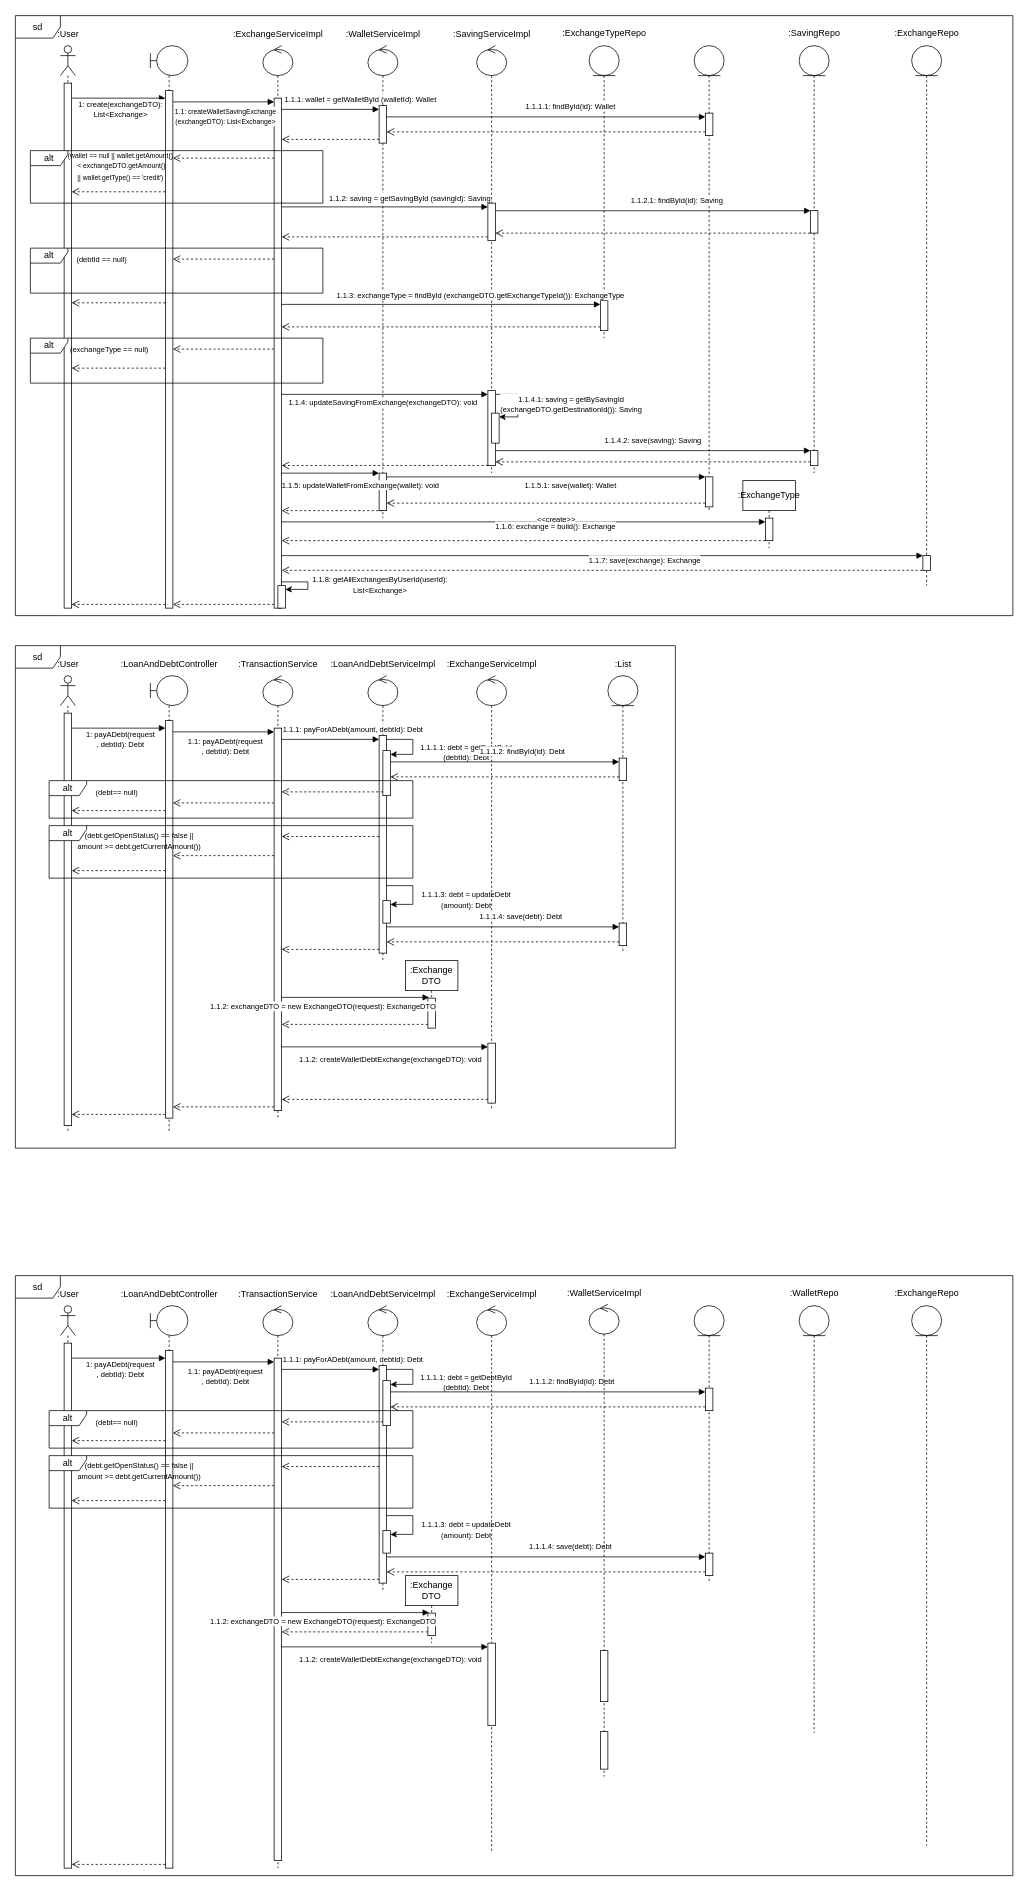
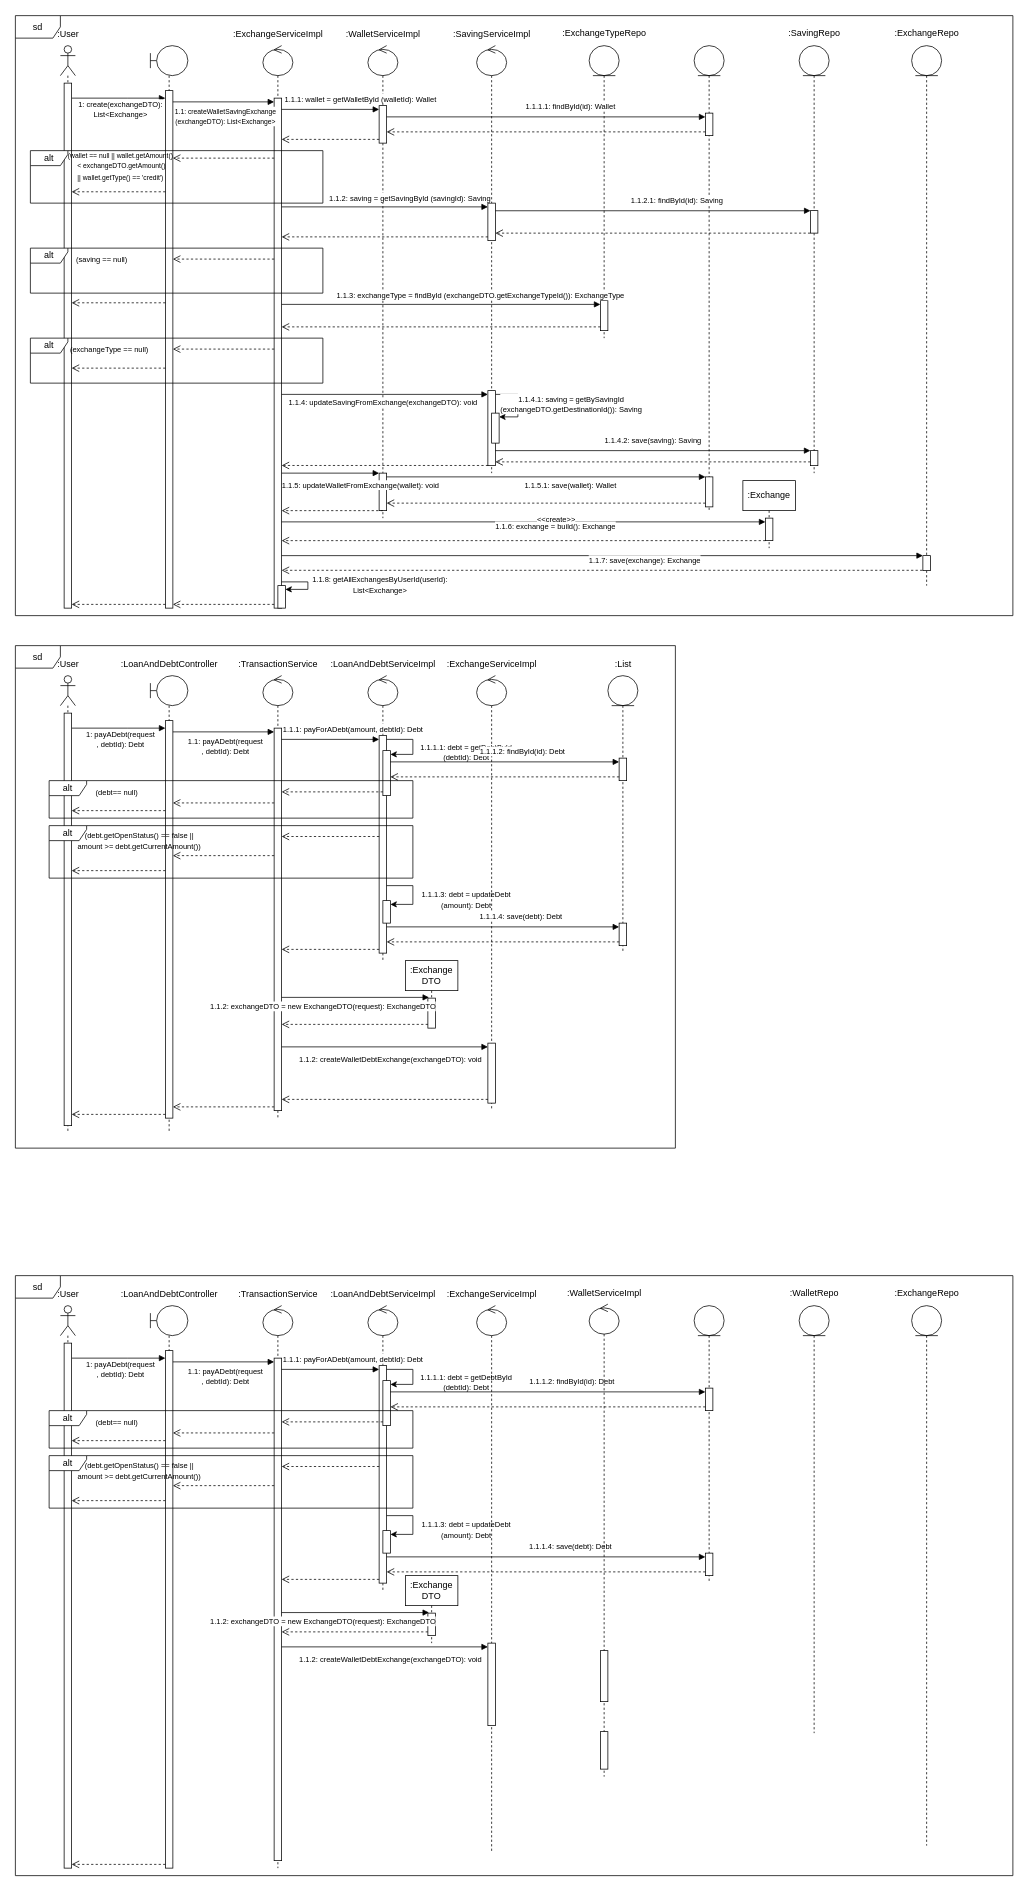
node "(debtId == null)": label "(debtId == null)" -> "(saving == null)"
node ":ExchangeType": label ":ExchangeType" -> ":Exchange"
